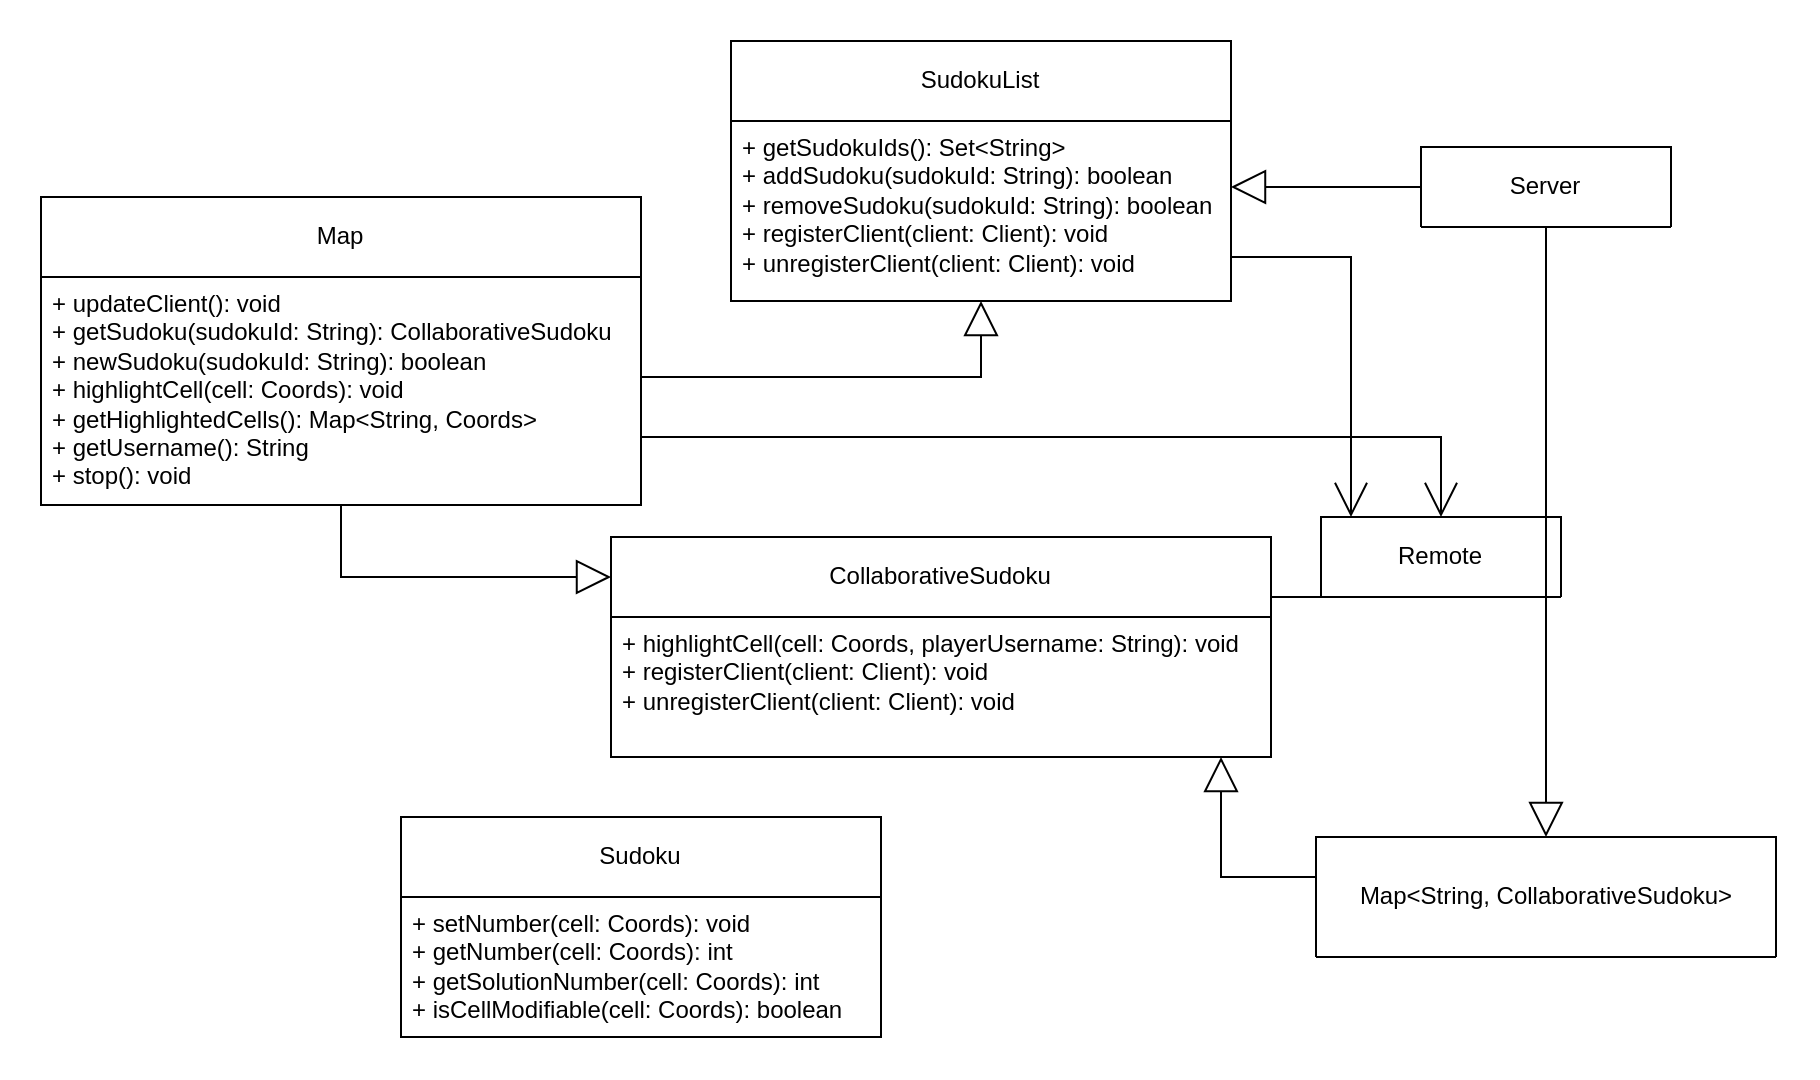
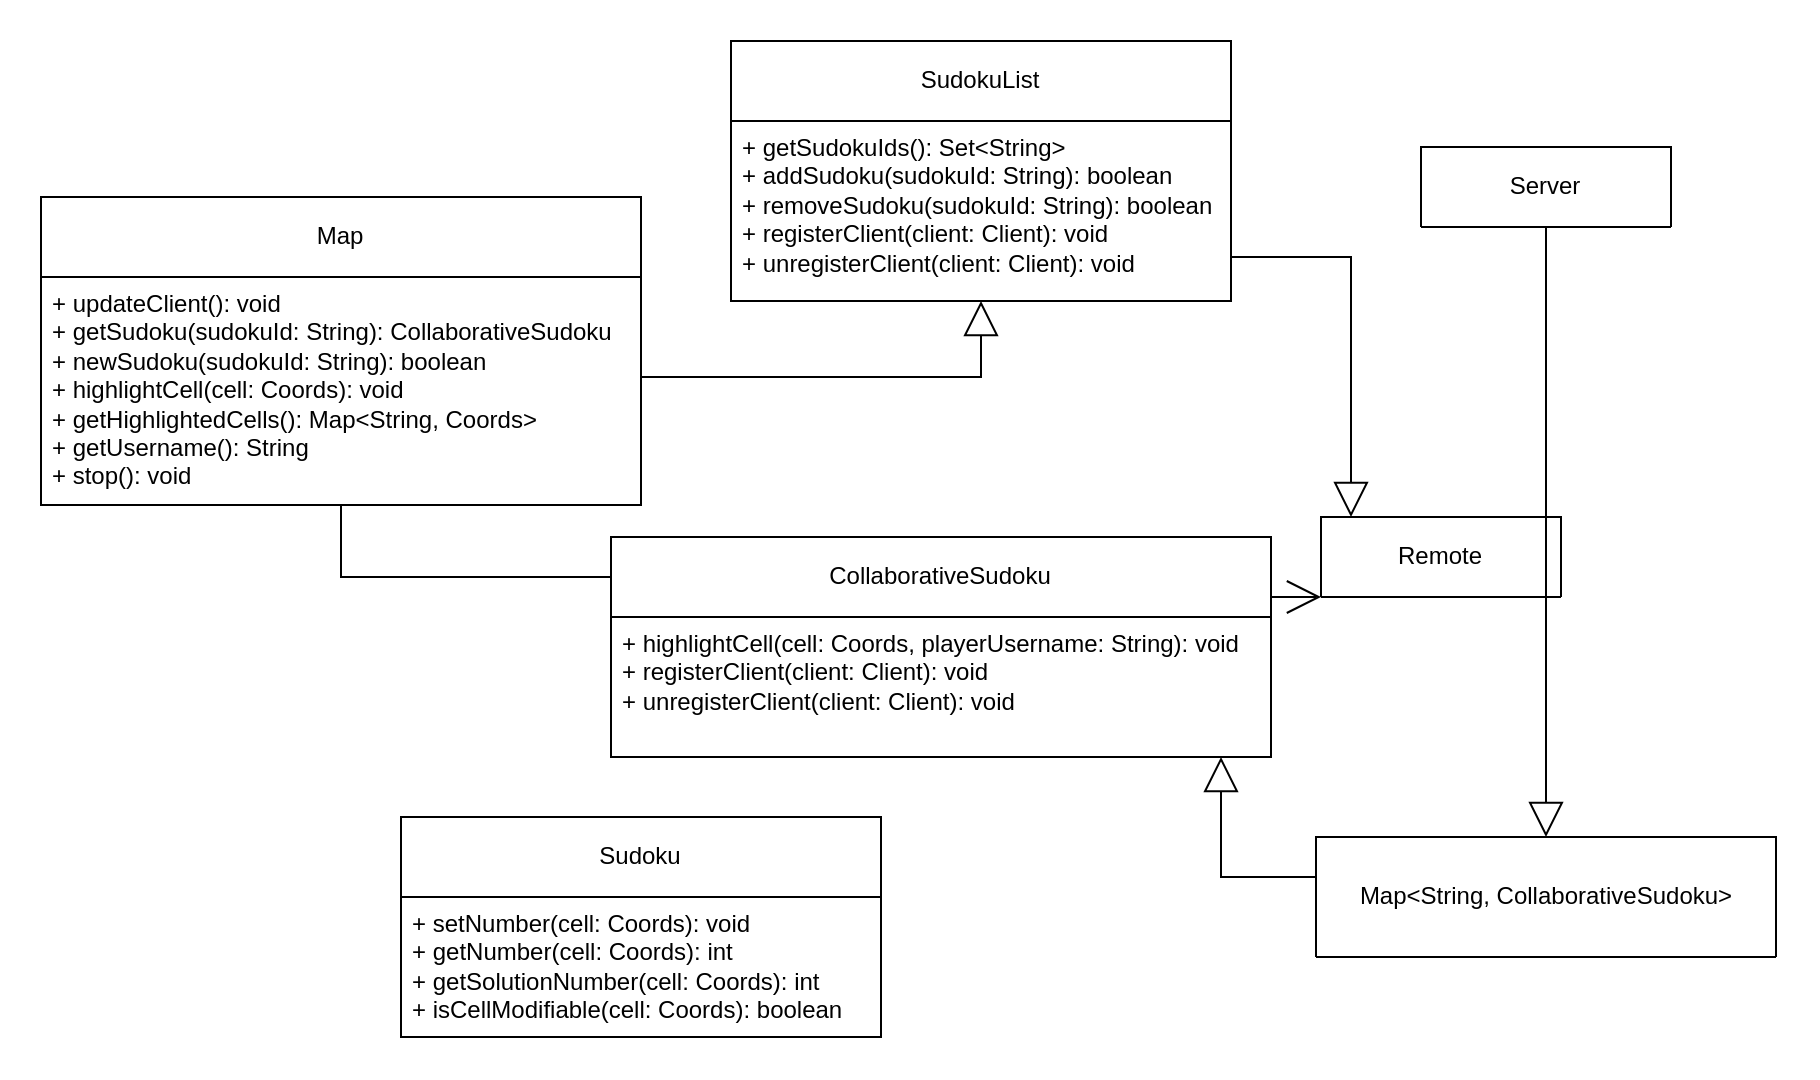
edge "Server" -> "SudokuList": removed
edge "Map" -> "Remote": removed
edge "SudokuList" -> "Remote": arrowhead open -> block
edge "Map" -> "CollaborativeSudoku": arrowhead block -> none
edge "Remote" -- "CollaborativeSudoku": arrowhead none -> open
